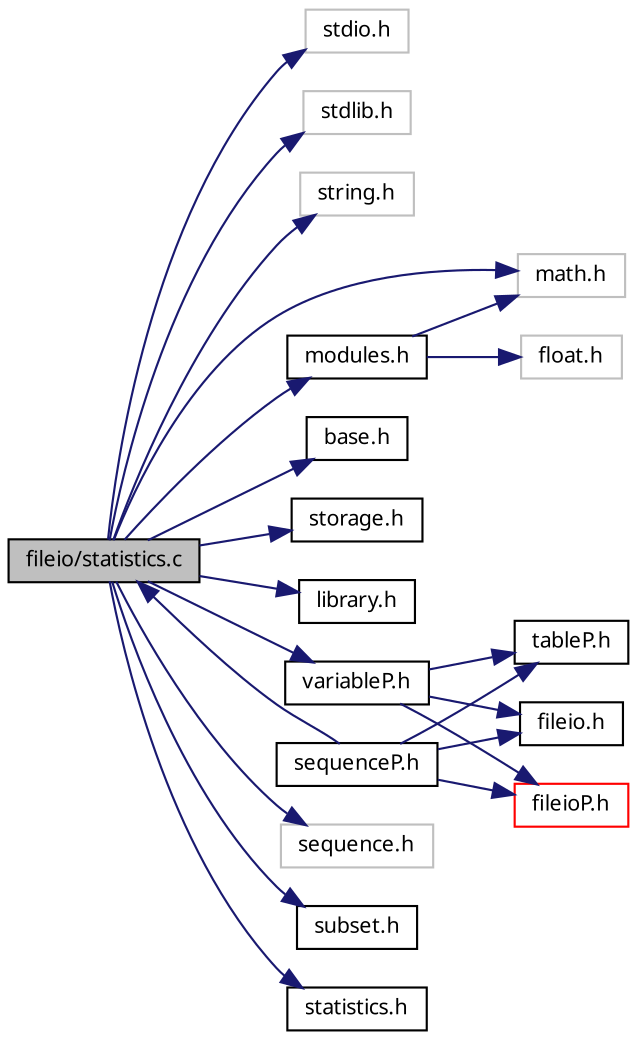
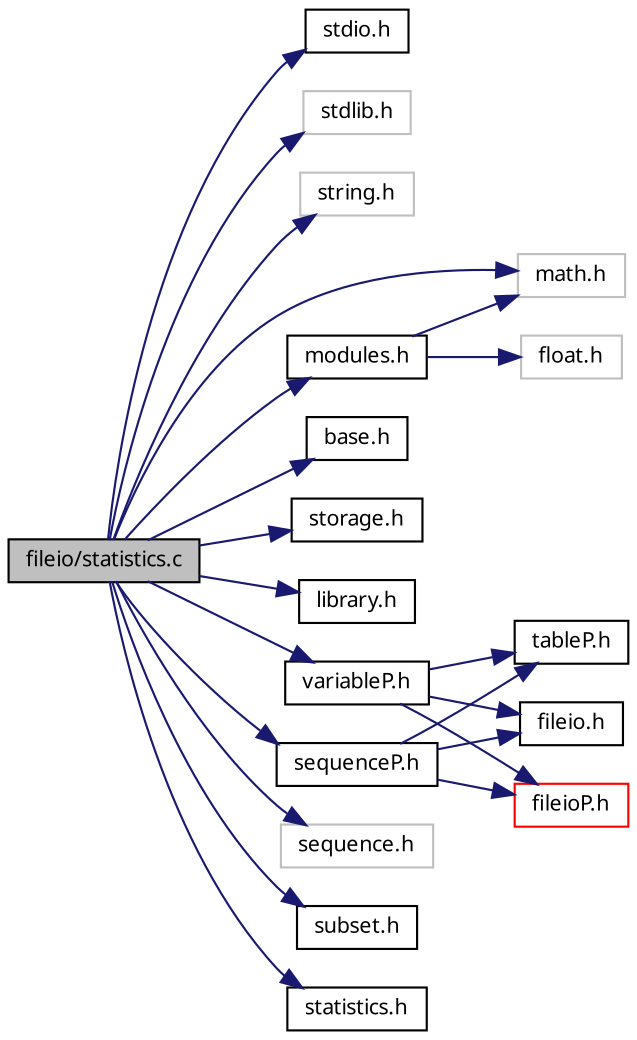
node "stdio.h": color grey75 -> black
edge "sequenceP.h" -> "fileio/statistics.c": reversed
